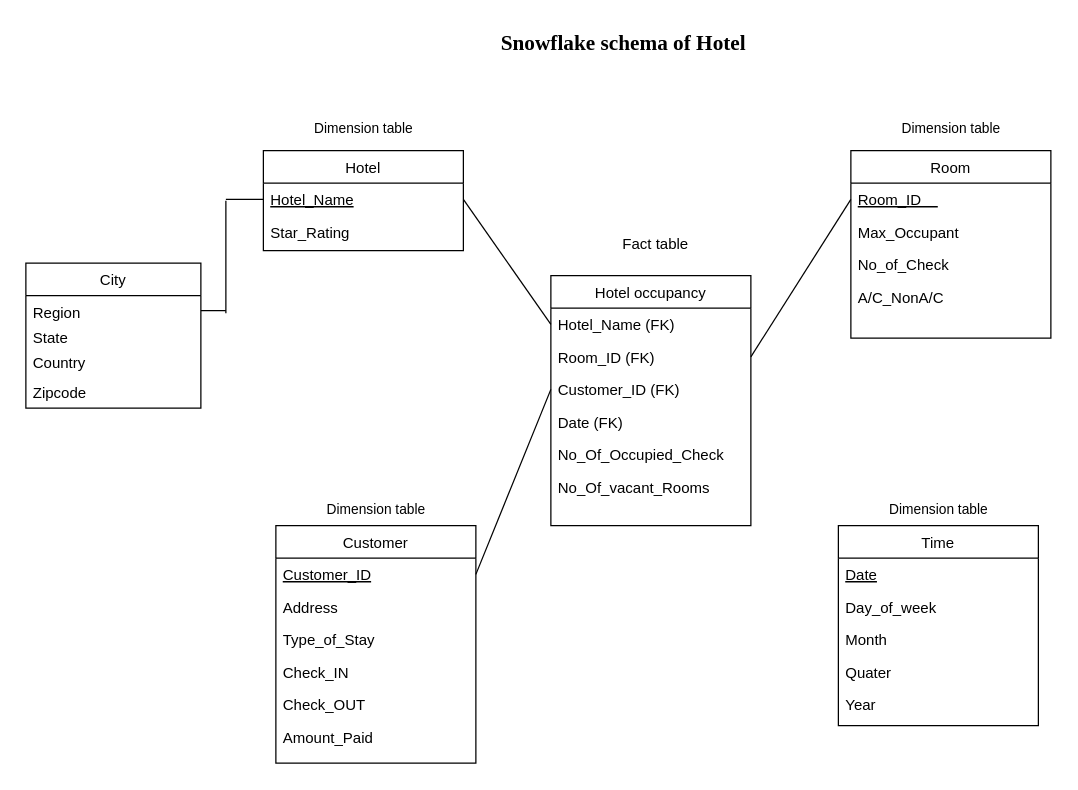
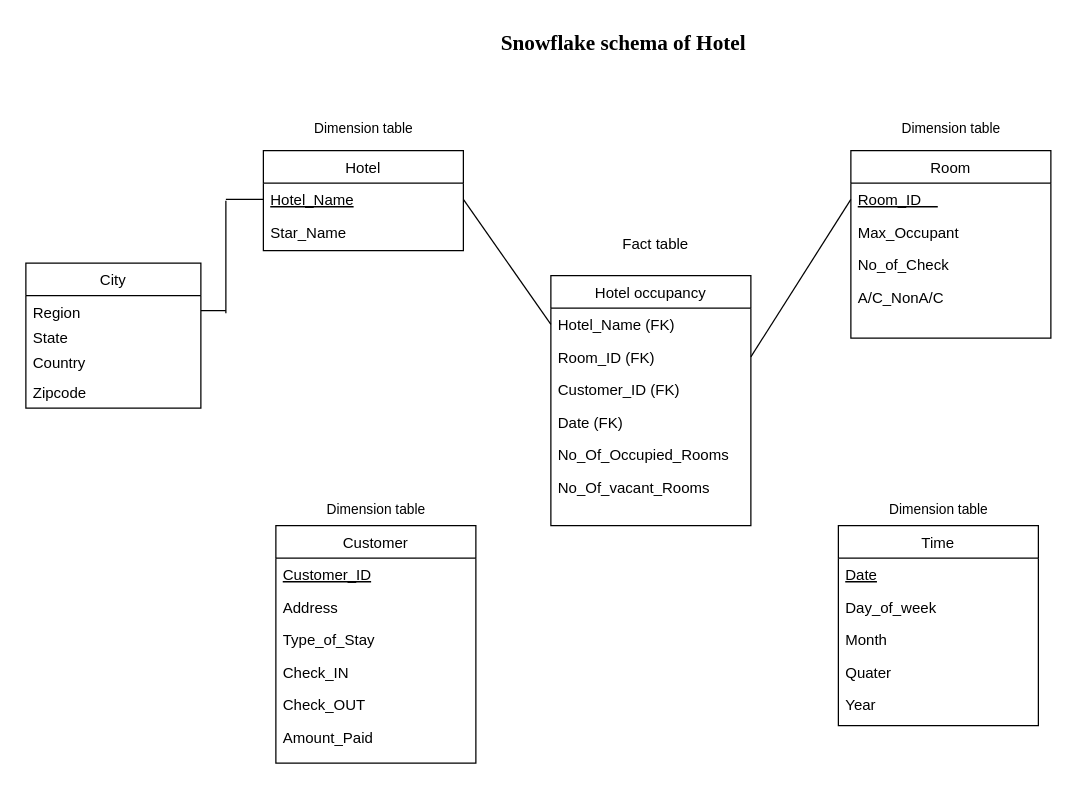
node "Star_Rating": label "Star_Rating" -> "Star_Name"
node "No_Of_Occupied_Check": label "No_Of_Occupied_Check" -> "No_Of_Occupied_Rooms"
edge "Customer_ID (FK)" -- "Customer_ID": removed
